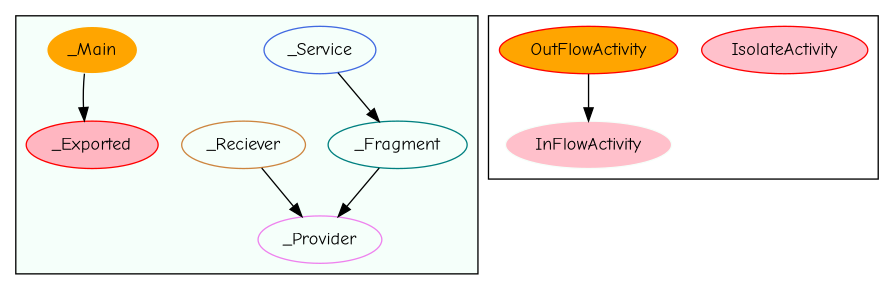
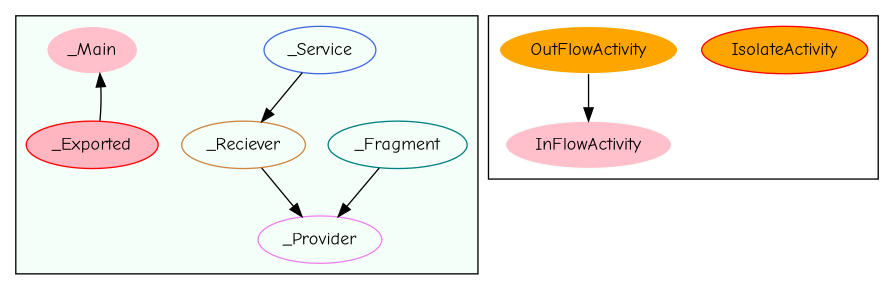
node "_Main": fillcolor orange -> pink
node "OutFlowActivity": color red -> mintcream
node "IsolateActivity": fillcolor pink -> orange
edge "_Main" -> "_Exported": reversed
edge "_Service" -> "_Fragment": now "_Service" -> "_Reciever"
